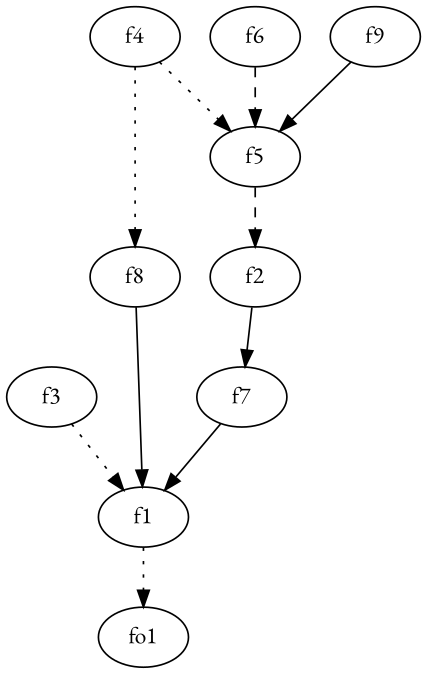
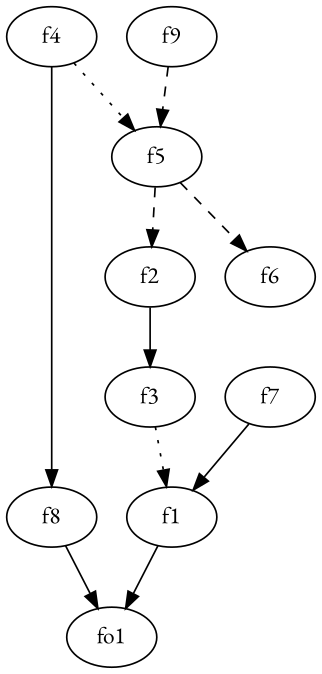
edge "f6" -> "f5": reversed
edge "f9" -> "f5": style solid -> dashed
edge "f4" -> "f8": style dotted -> solid
edge "f2" -> "f7": now "f2" -> "f3"
edge "f8" -> "f1": now "f8" -> "fo1"
edge "f1" -> "fo1": style dotted -> solid
